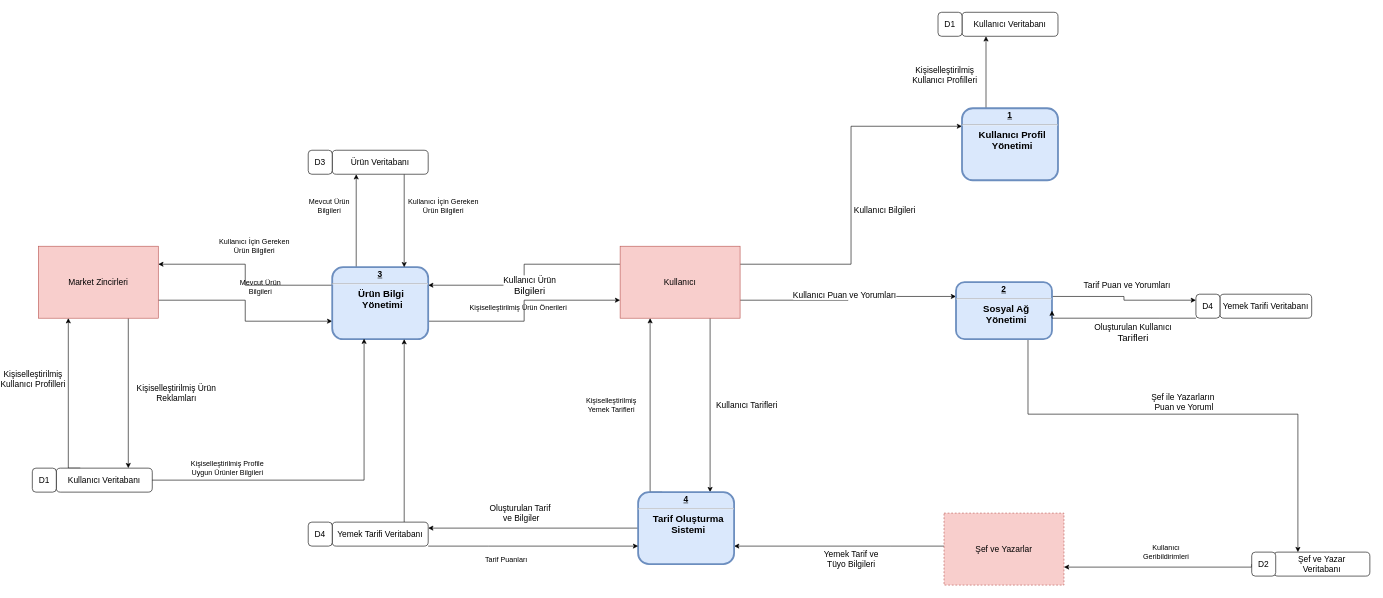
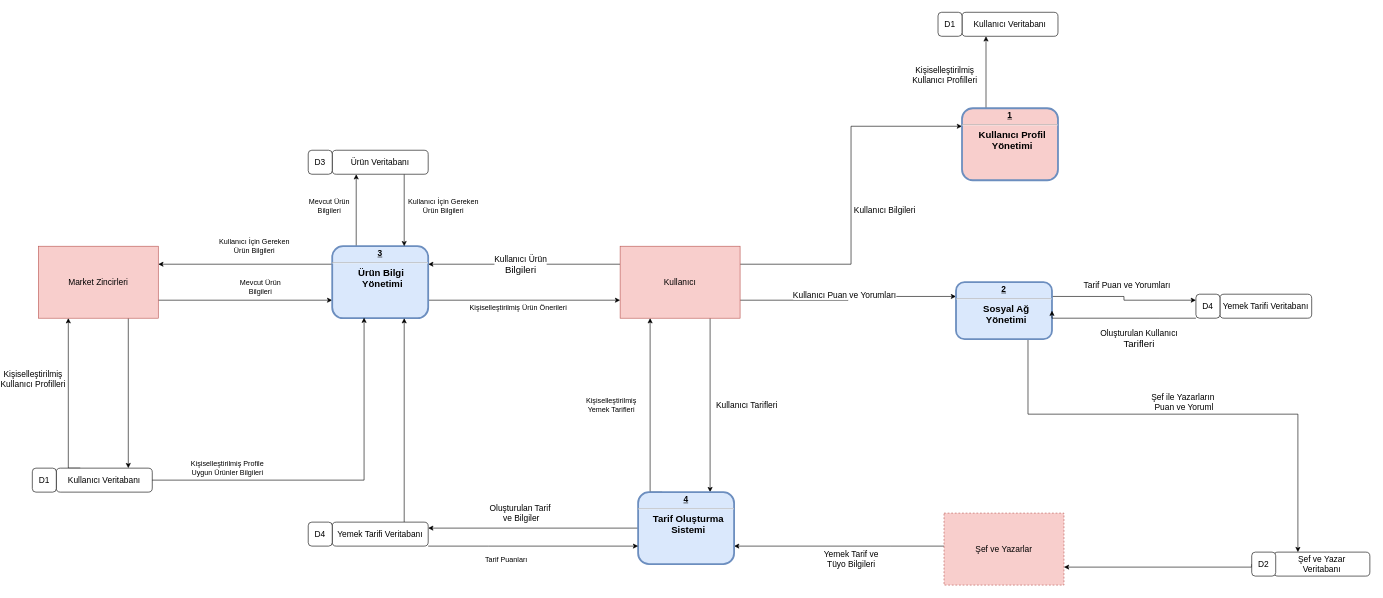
node "1 Kullanıcı Profil Yönetimi": fillcolor #dae8fc -> #f8cecc
node "3 Ürün Bilgi Yönetimi": moved (380, 303) -> (380, 282)
node "Oluşturulan Kullanıcı Tarifleri": moved (1133, 333) -> (1139, 339)
node "Kişiselleştirilmiş Ürün Reklamları": removed
node "Kullanıcı Geribildirimleri": removed
